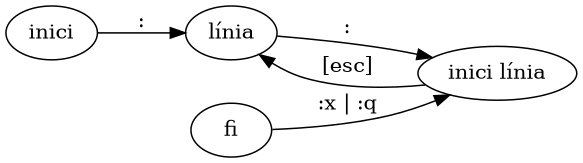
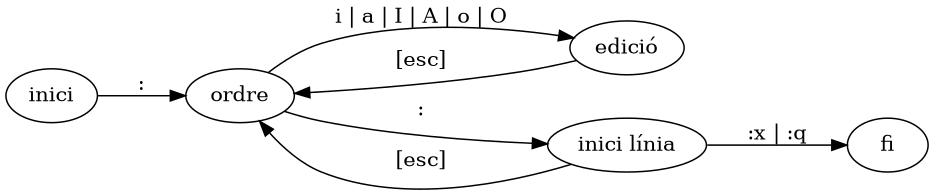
node "línia": label "línia" -> "ordre"
node "edició": added
edge "fi" -> "inici línia": reversed
